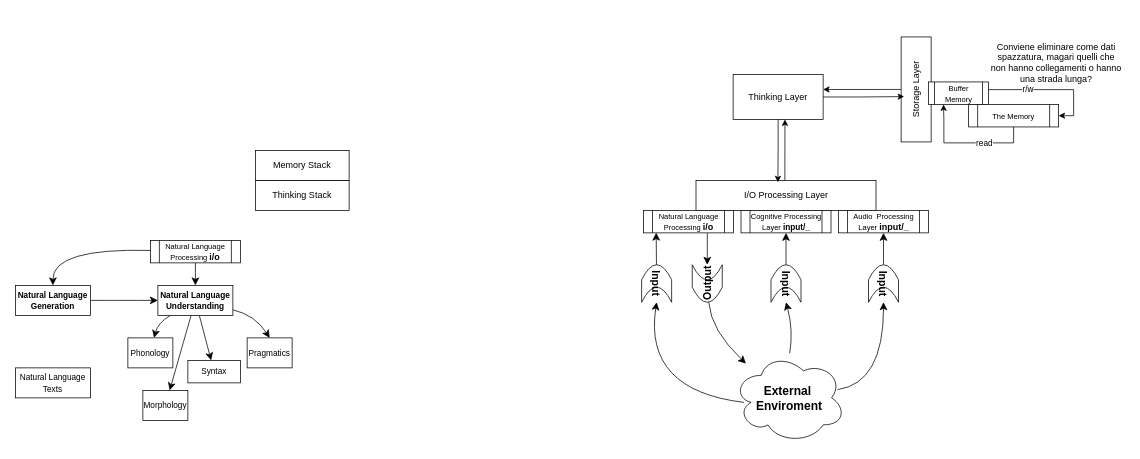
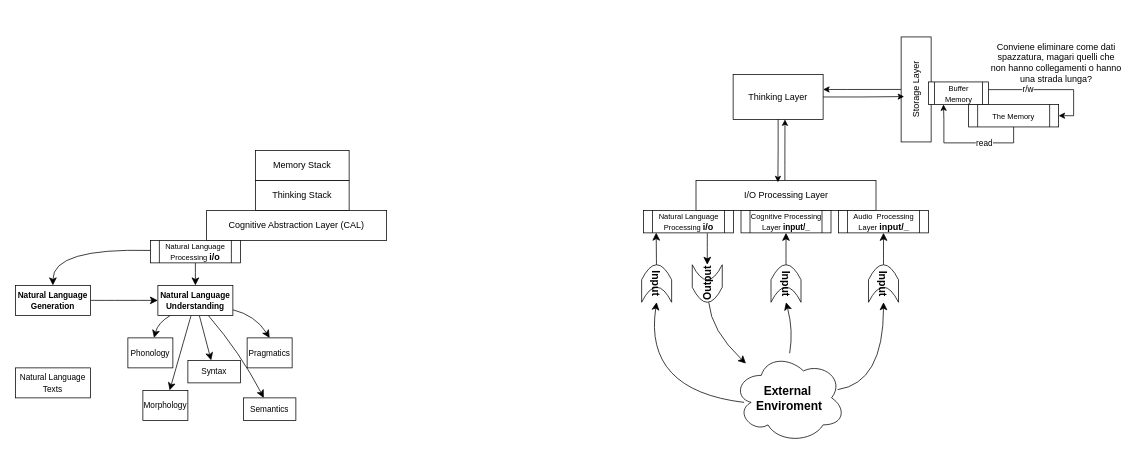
node "Cognitive Abstraction Layer (CAL)": added
edge "Natural Language Understanding" -> "Semantics": added
node "Semantics": added
